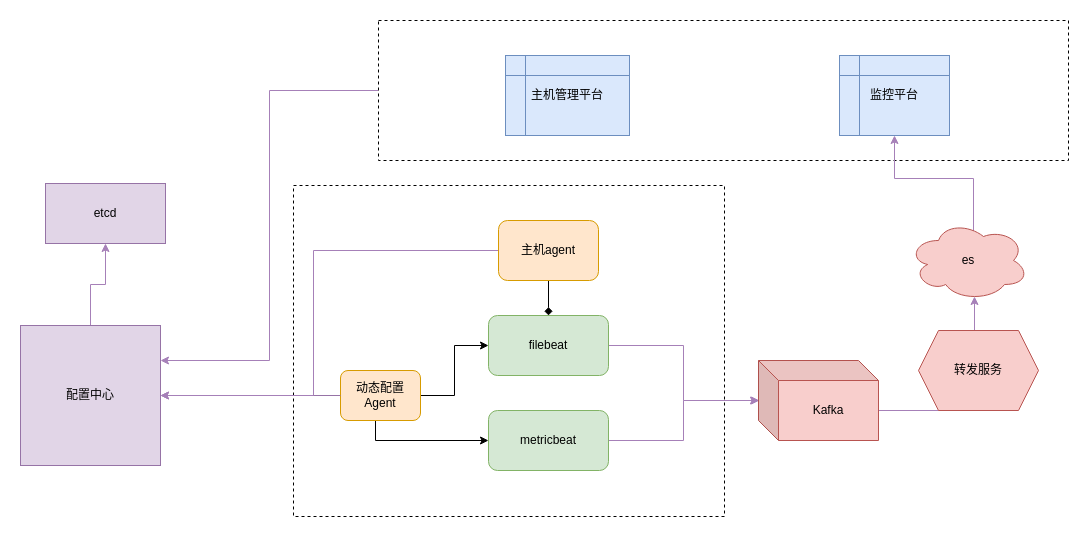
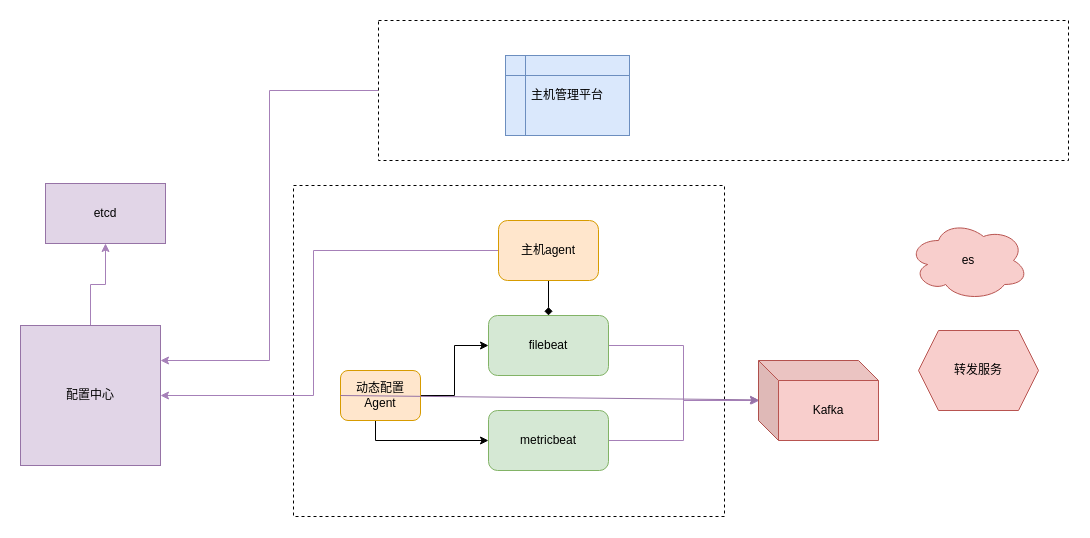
node "监控平台": removed
edge "es" -> "监控平台": removed
edge "动态配置Agent" -> "配置中心": now "动态配置Agent" -> "Kafka"
edge "Kafka" -> "es": removed
